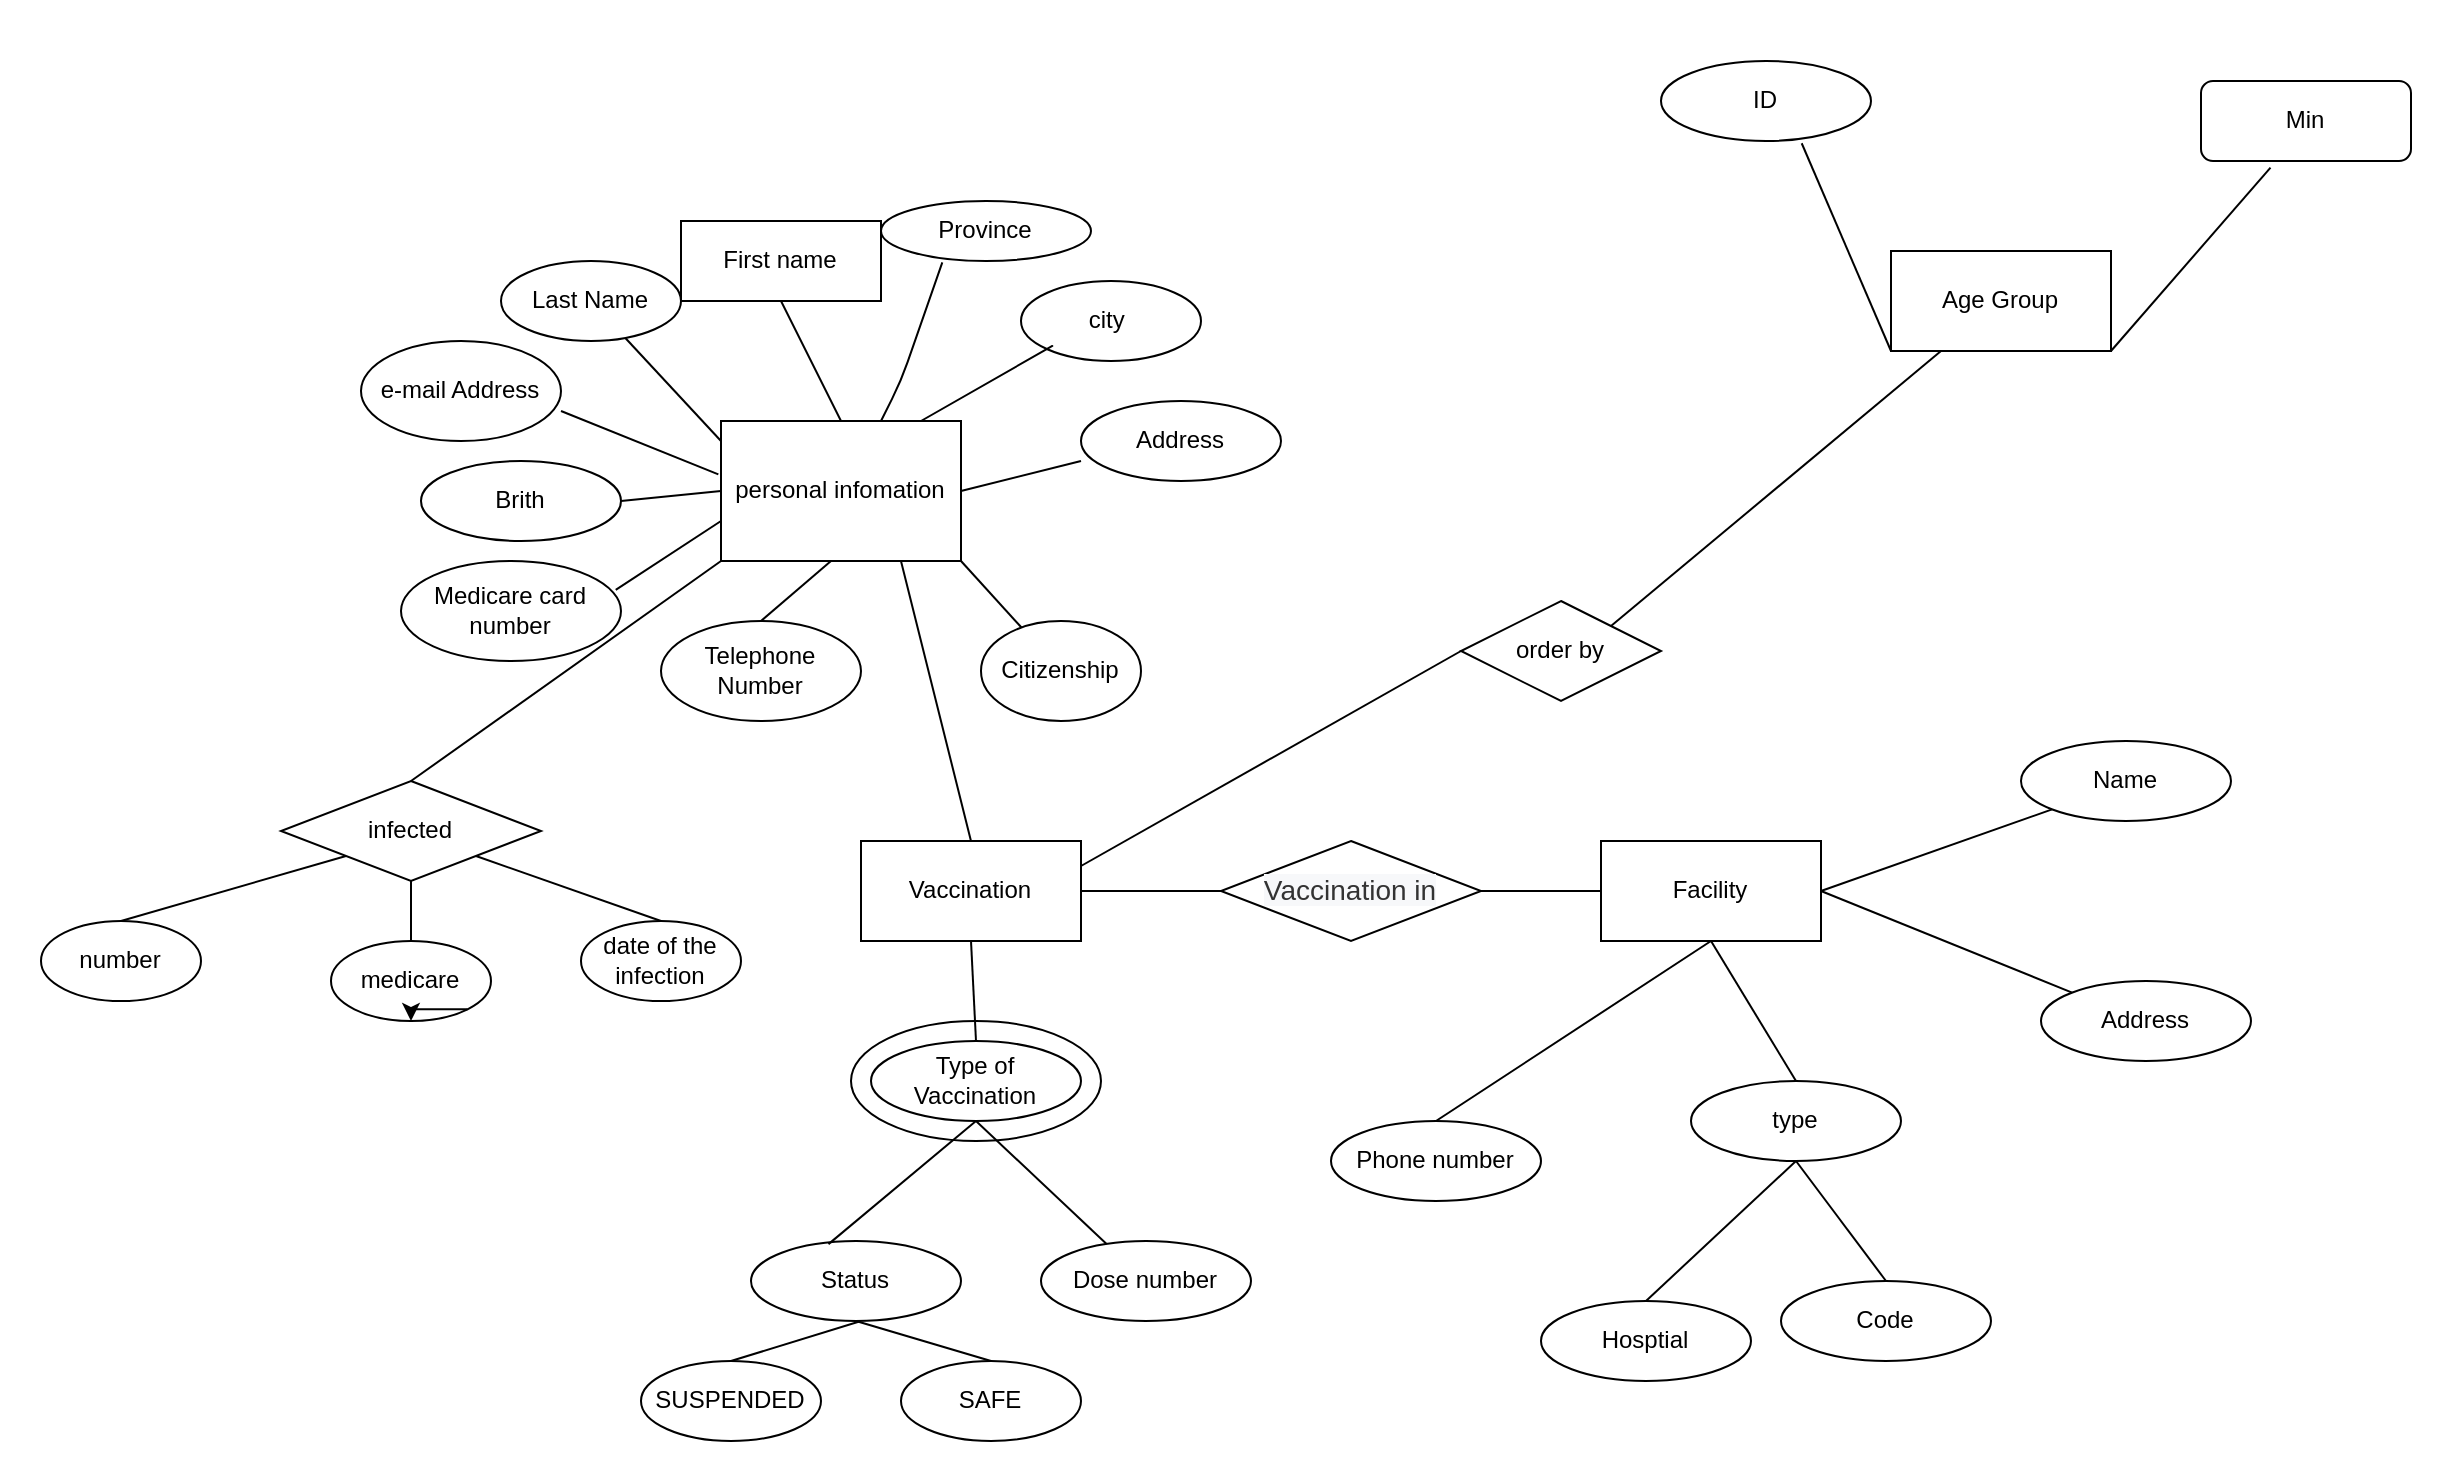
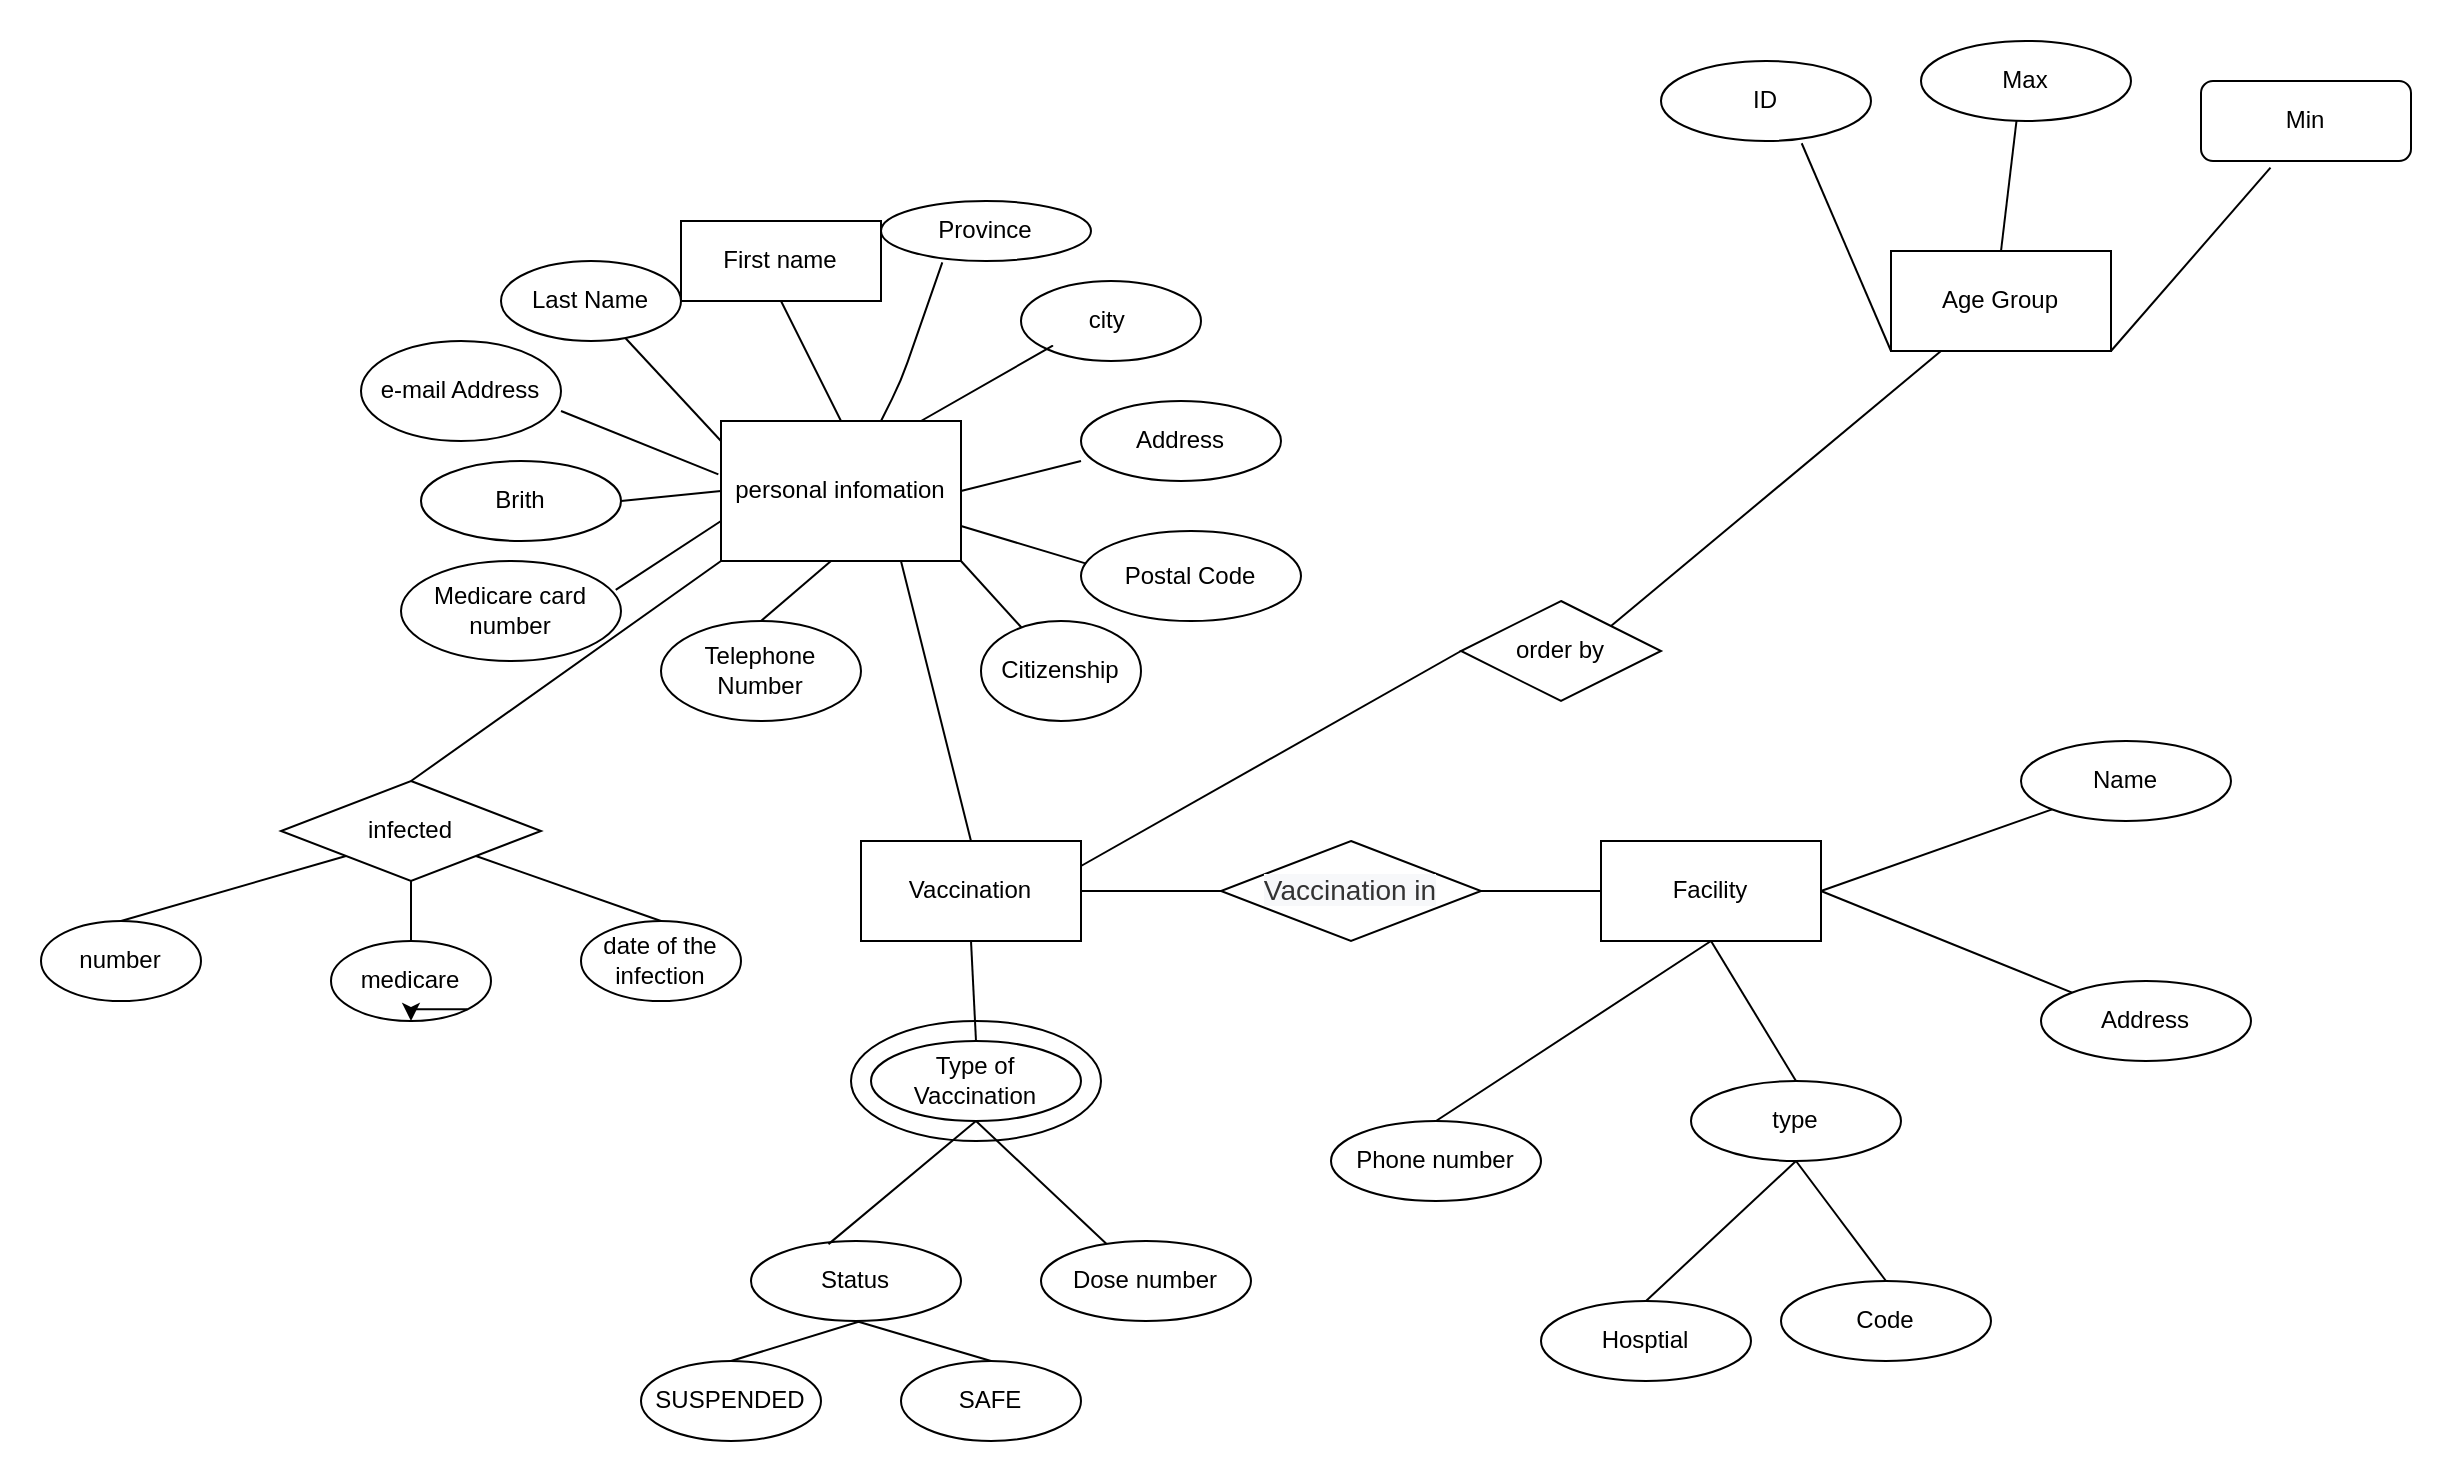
node "Max": added
edge "Max" -- "Age Group": added
edge "personal infomation" -- "Postal Code": added
node "Postal Code": added
